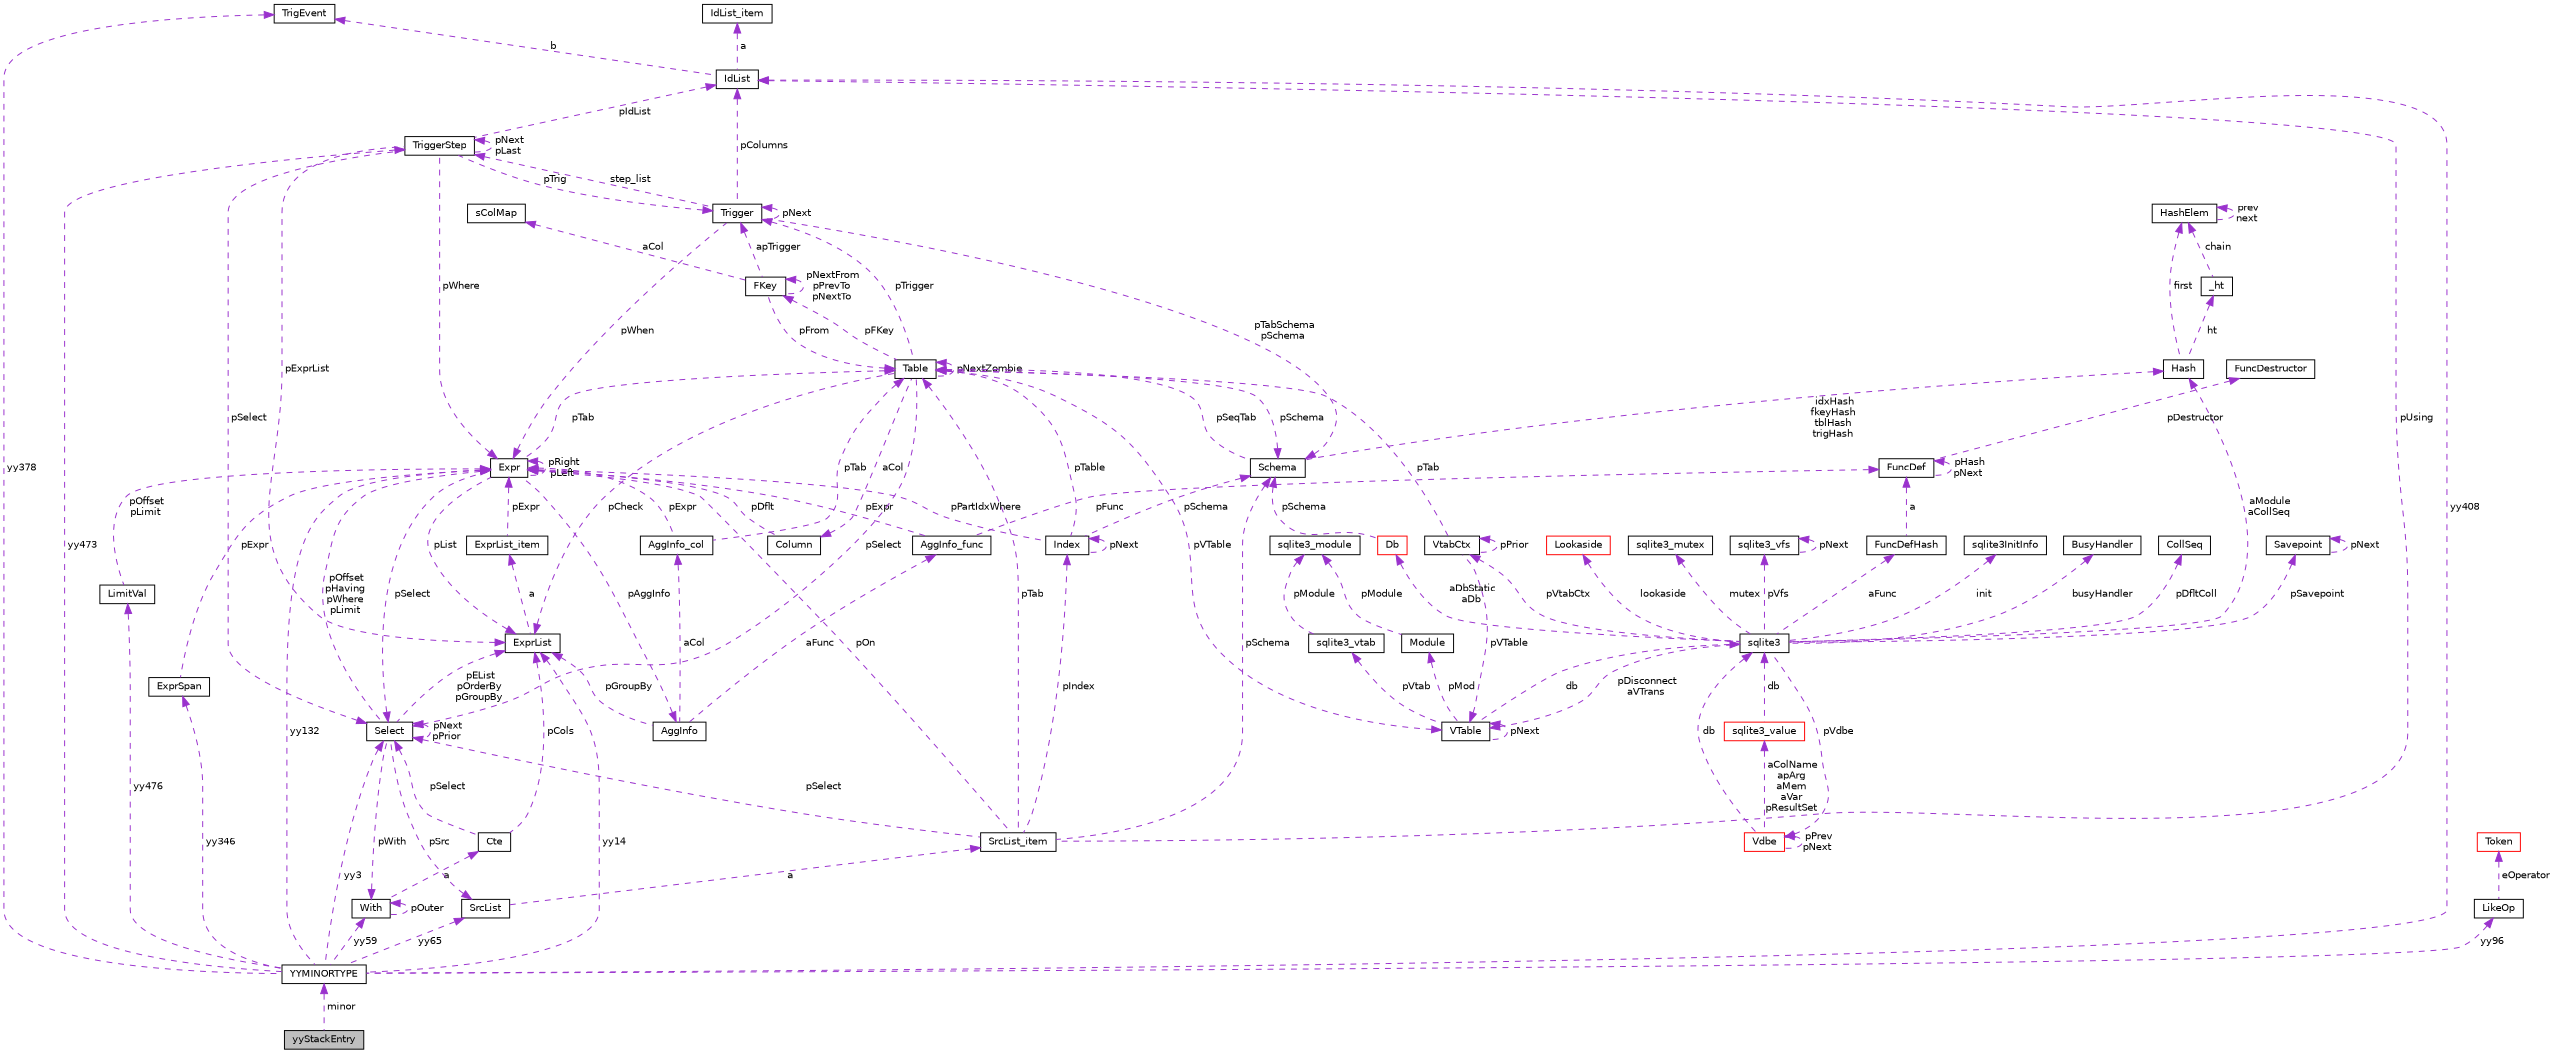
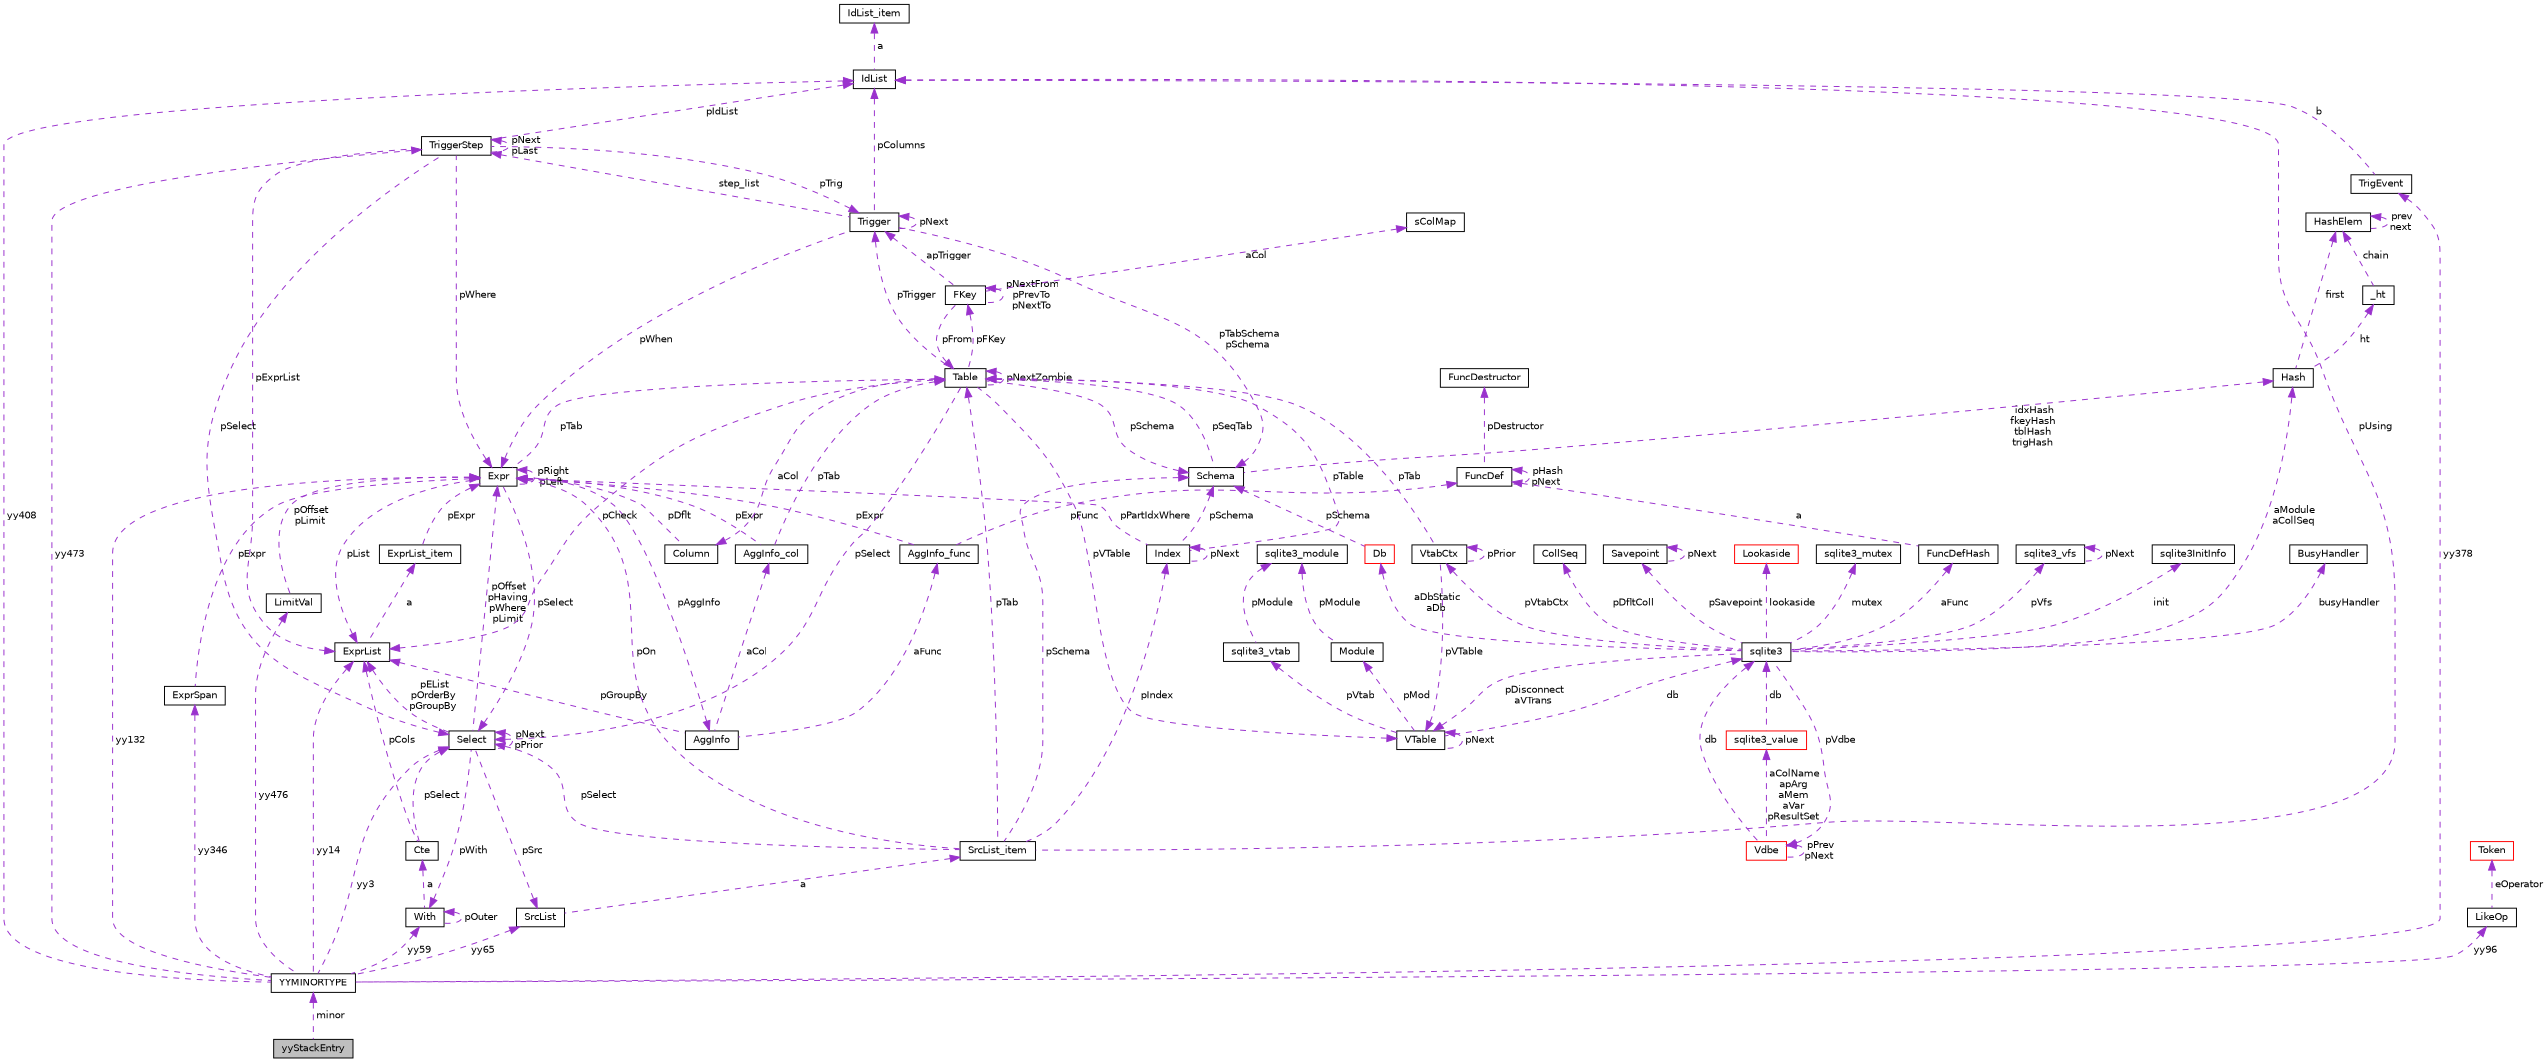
edge "IdList" -> "TrigEvent": reversed
